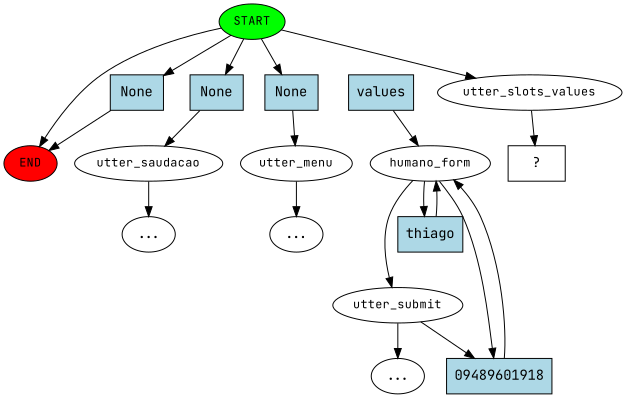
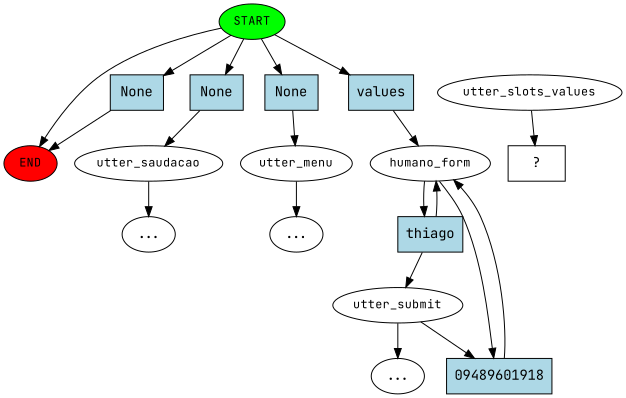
edge "START" -> "utter_slots_values": now "START" -> "values"
edge "humano_form" -> "utter_submit": now "thiago" -> "utter_submit"
